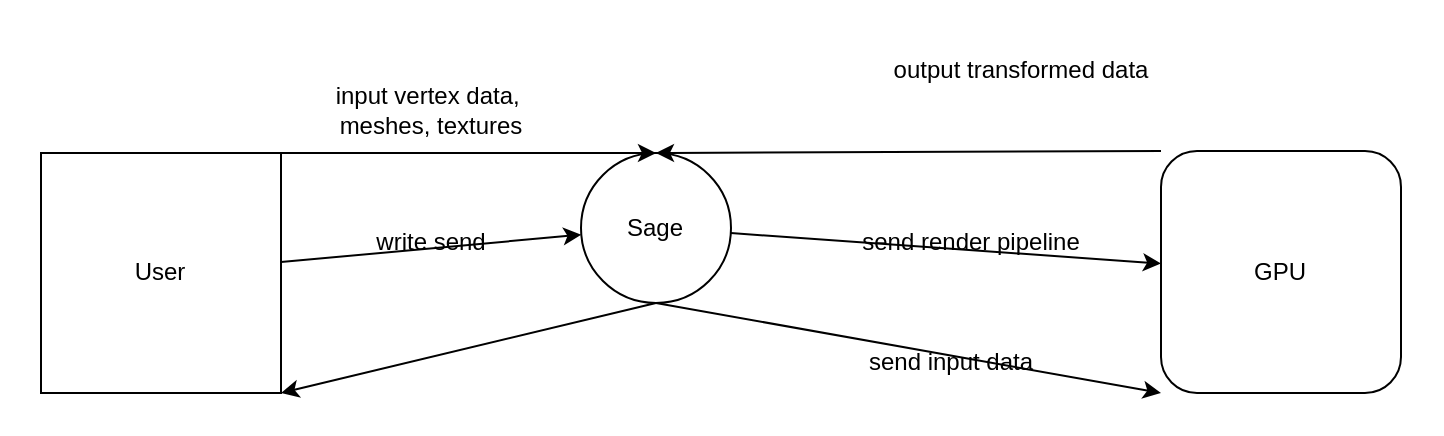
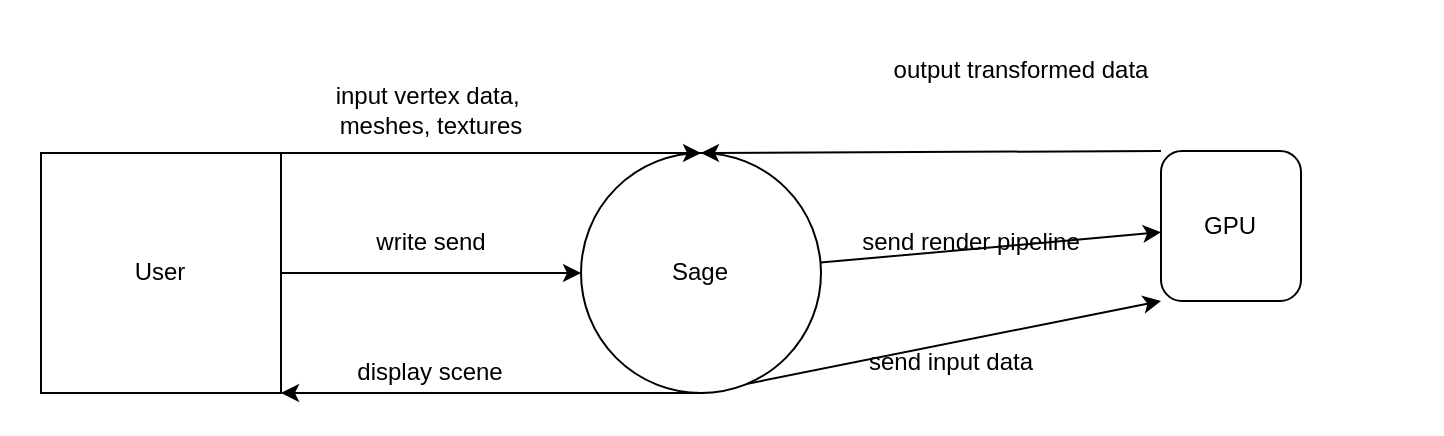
node "Sage": size 150x150 -> 240x240
node "GPU": size 240x242 -> 140x150
node "display scene": added
